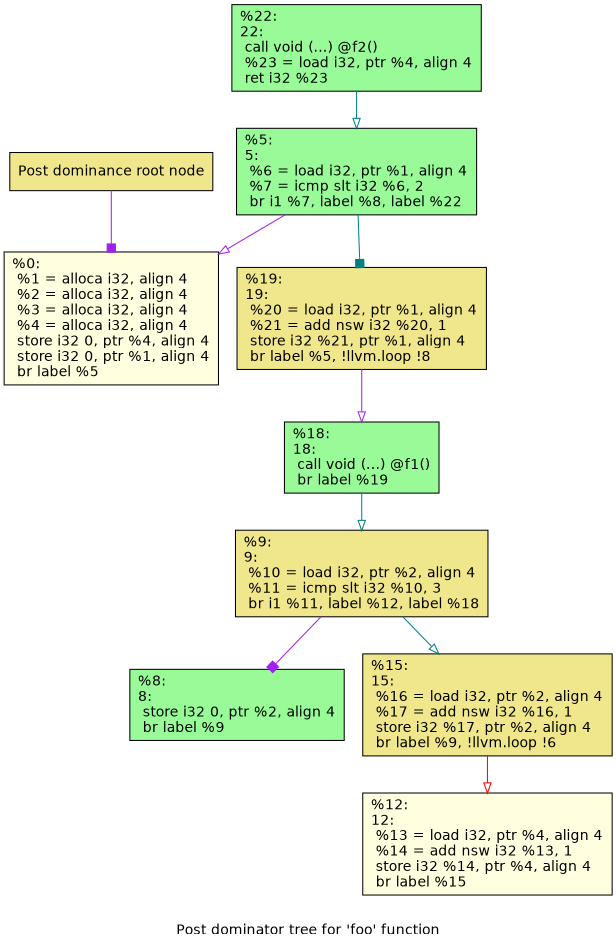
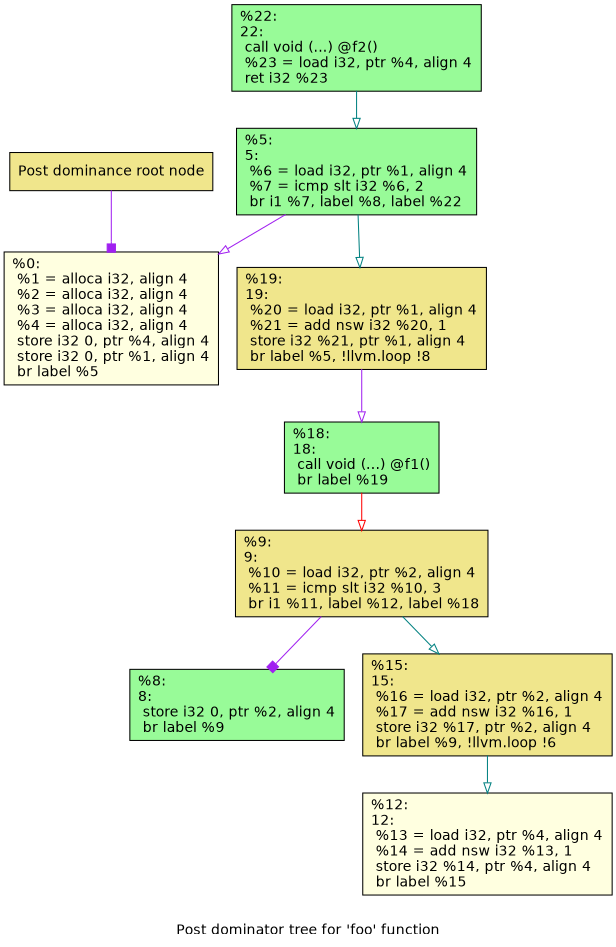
edge "%5:" -> "%19:": arrowhead box -> onormal
edge "%18:" -> "%9:": color teal -> red
edge "%15:" -> "%12:": color red -> teal
